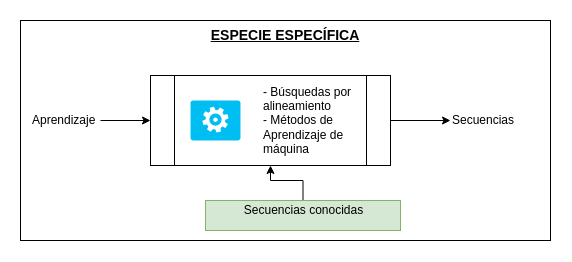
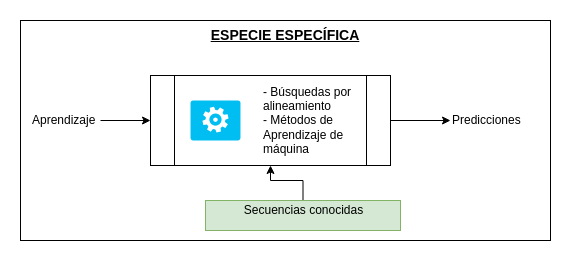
node "Secuencias": label "Secuencias" -> "Predicciones"
